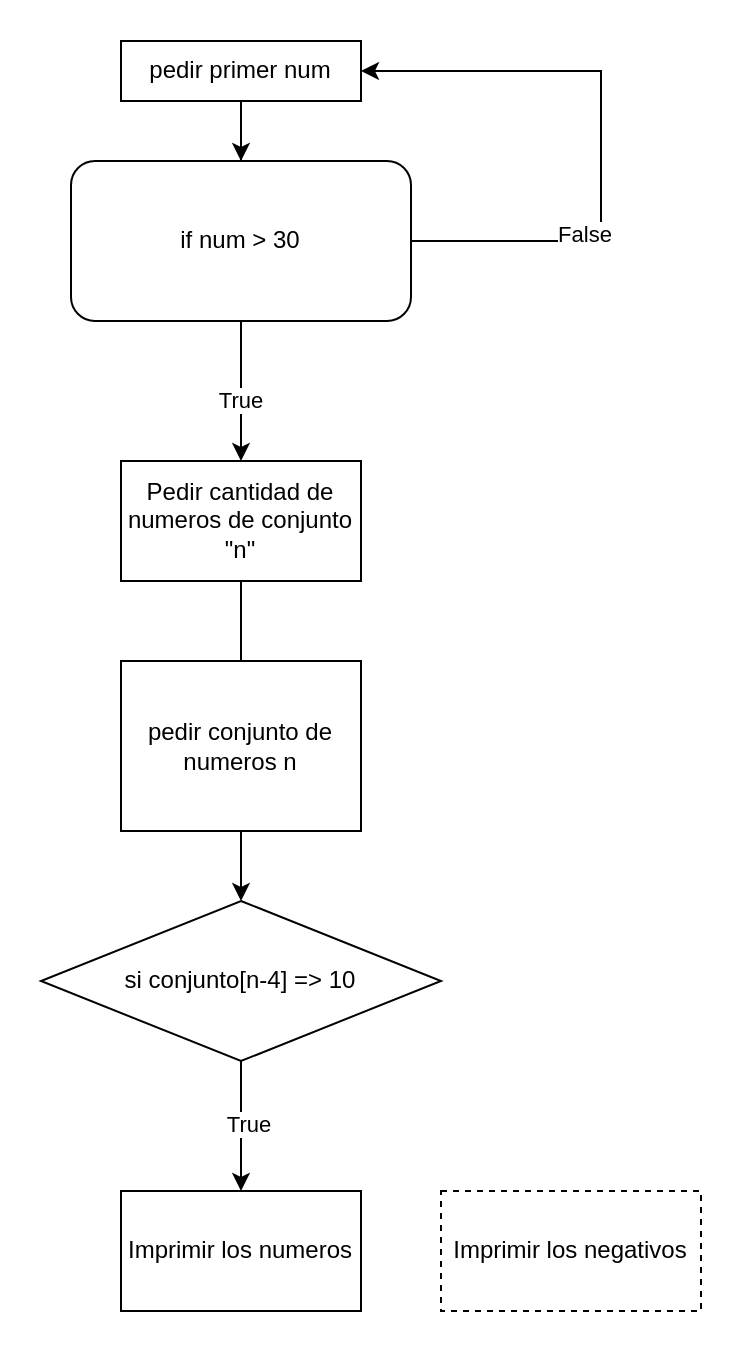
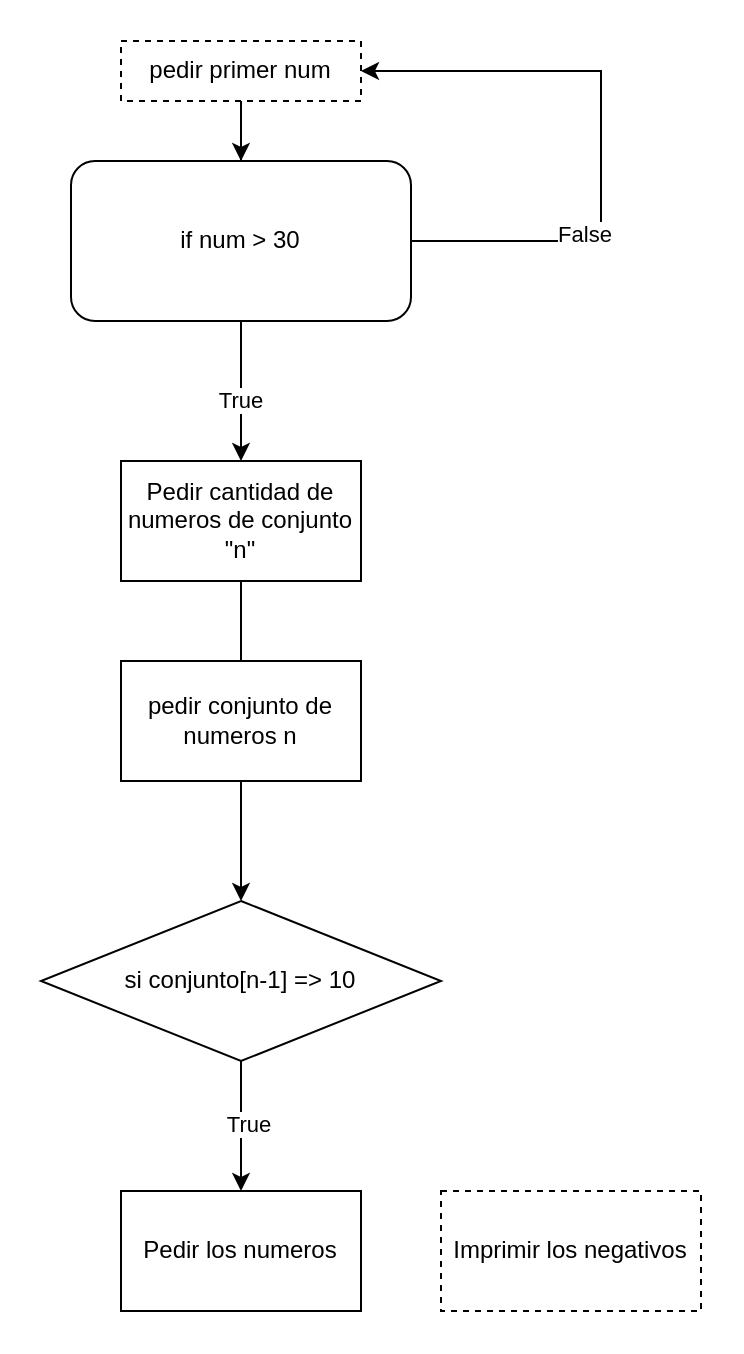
node "pedir primer num": style solid -> dashed
node "pedir conjunto de numeros n": size 240x170 -> 240x120
node "si conjunto[n-4] => 10": label "si conjunto[n-4] => 10" -> "si conjunto[n-1] => 10"
node "Imprimir los numeros": label "Imprimir los numeros" -> "Pedir los numeros"
